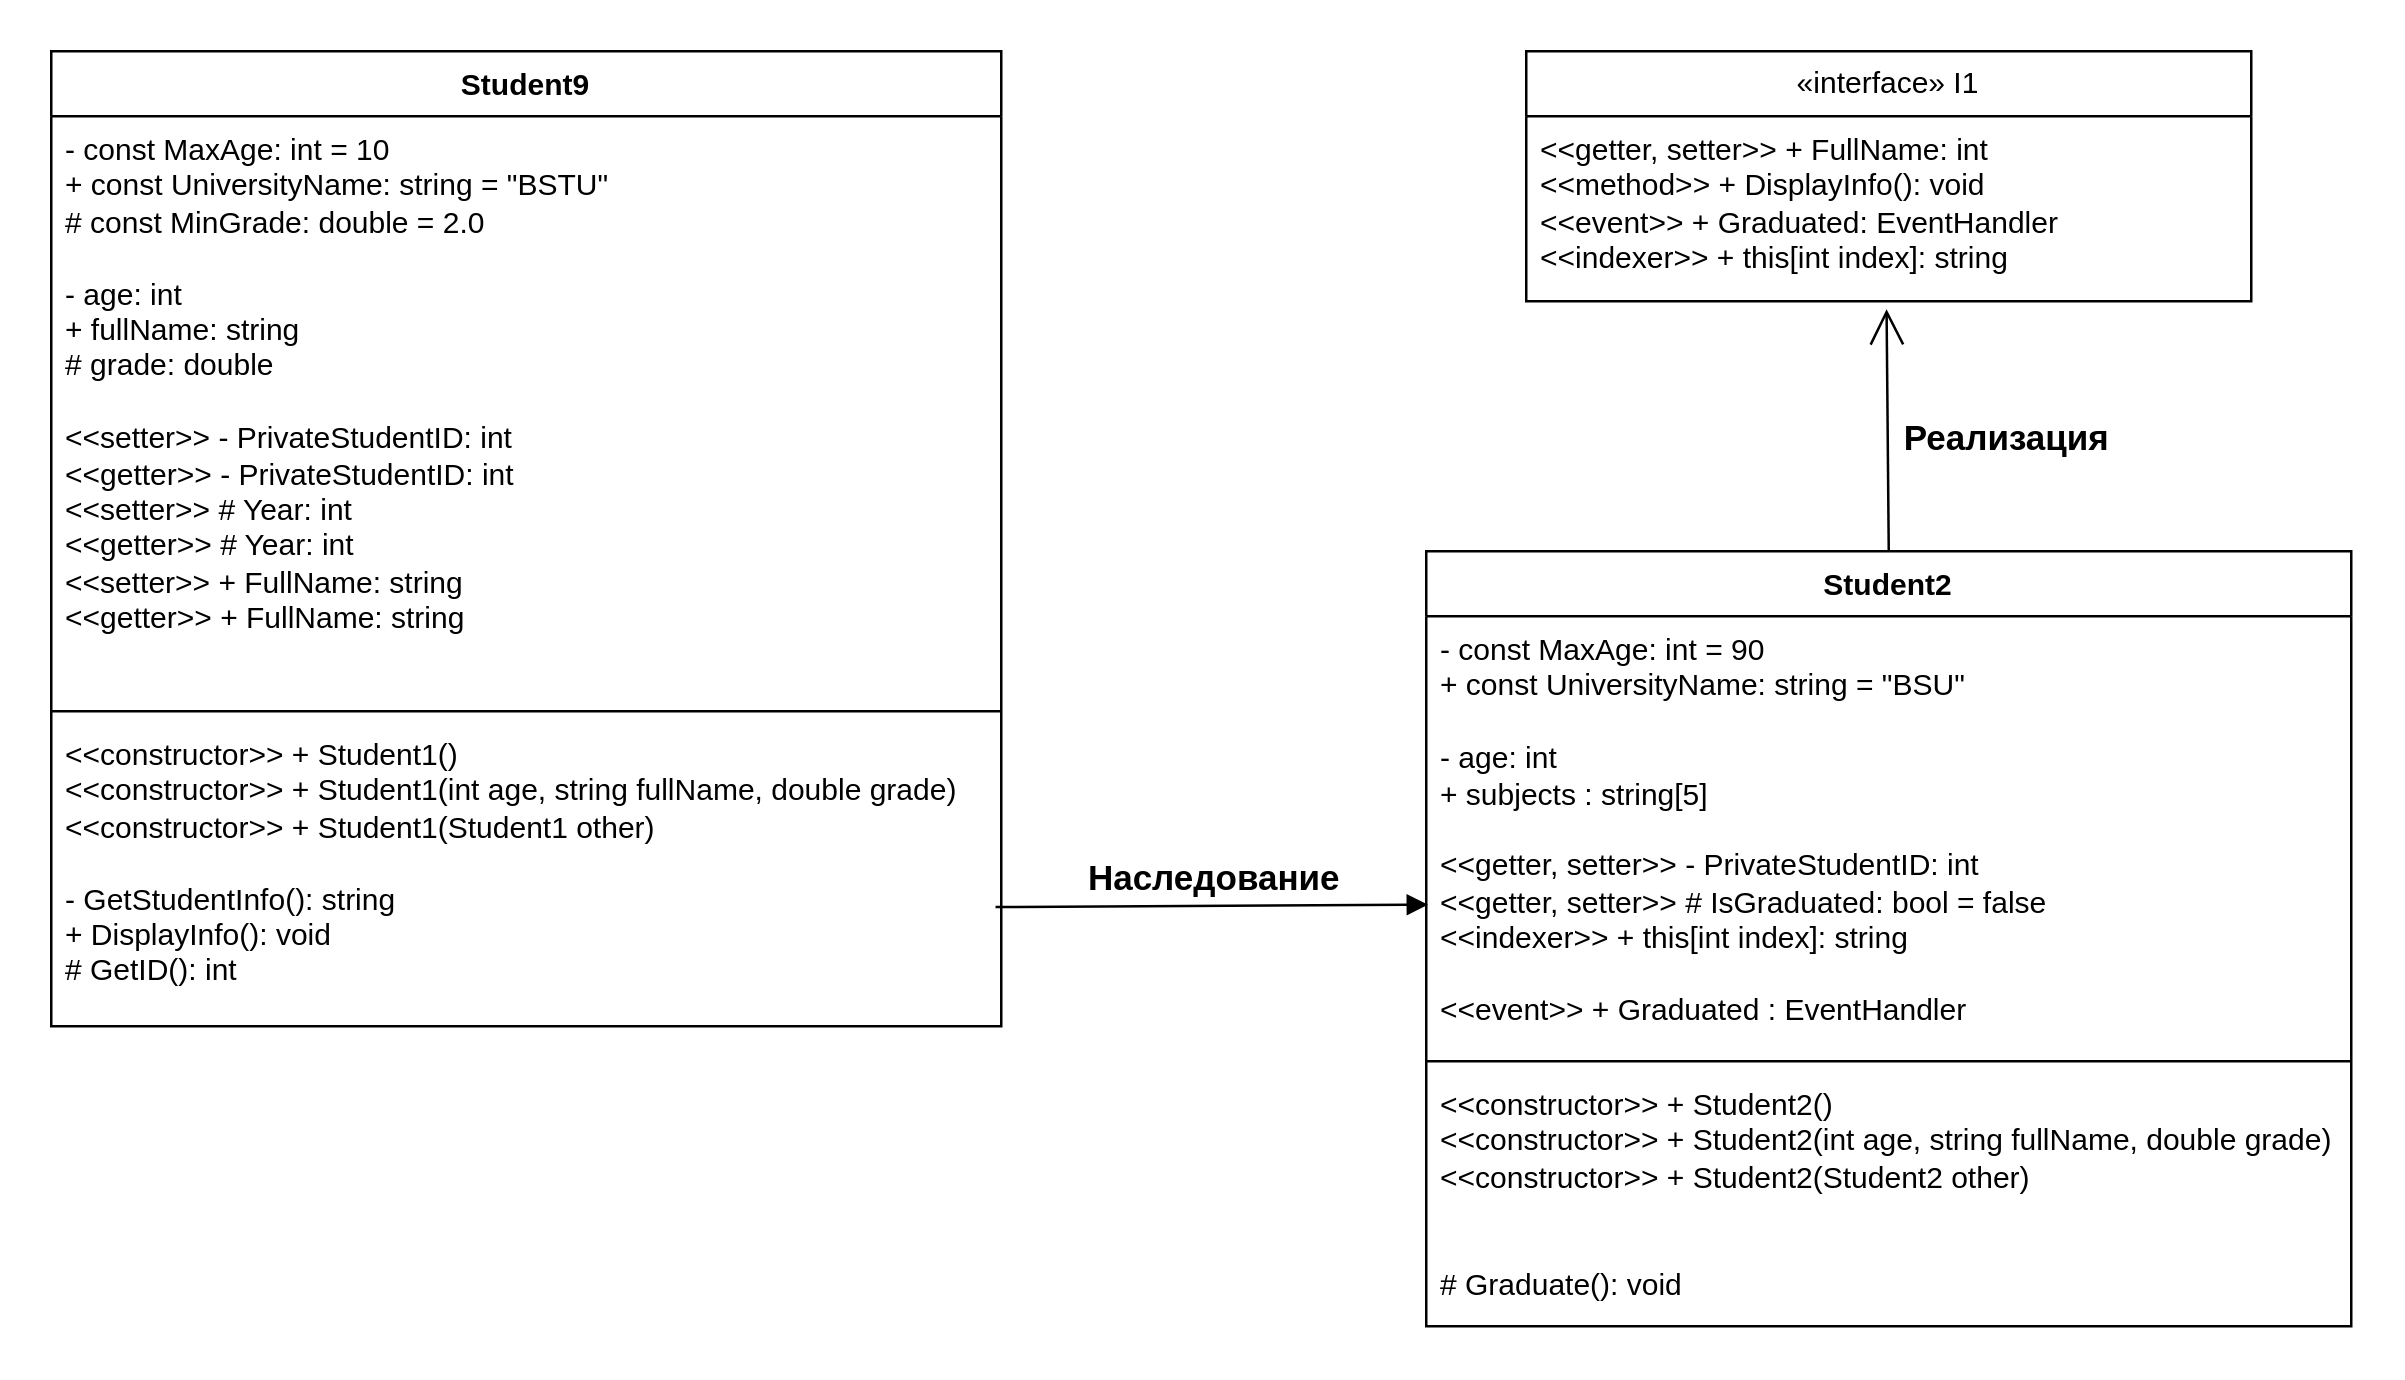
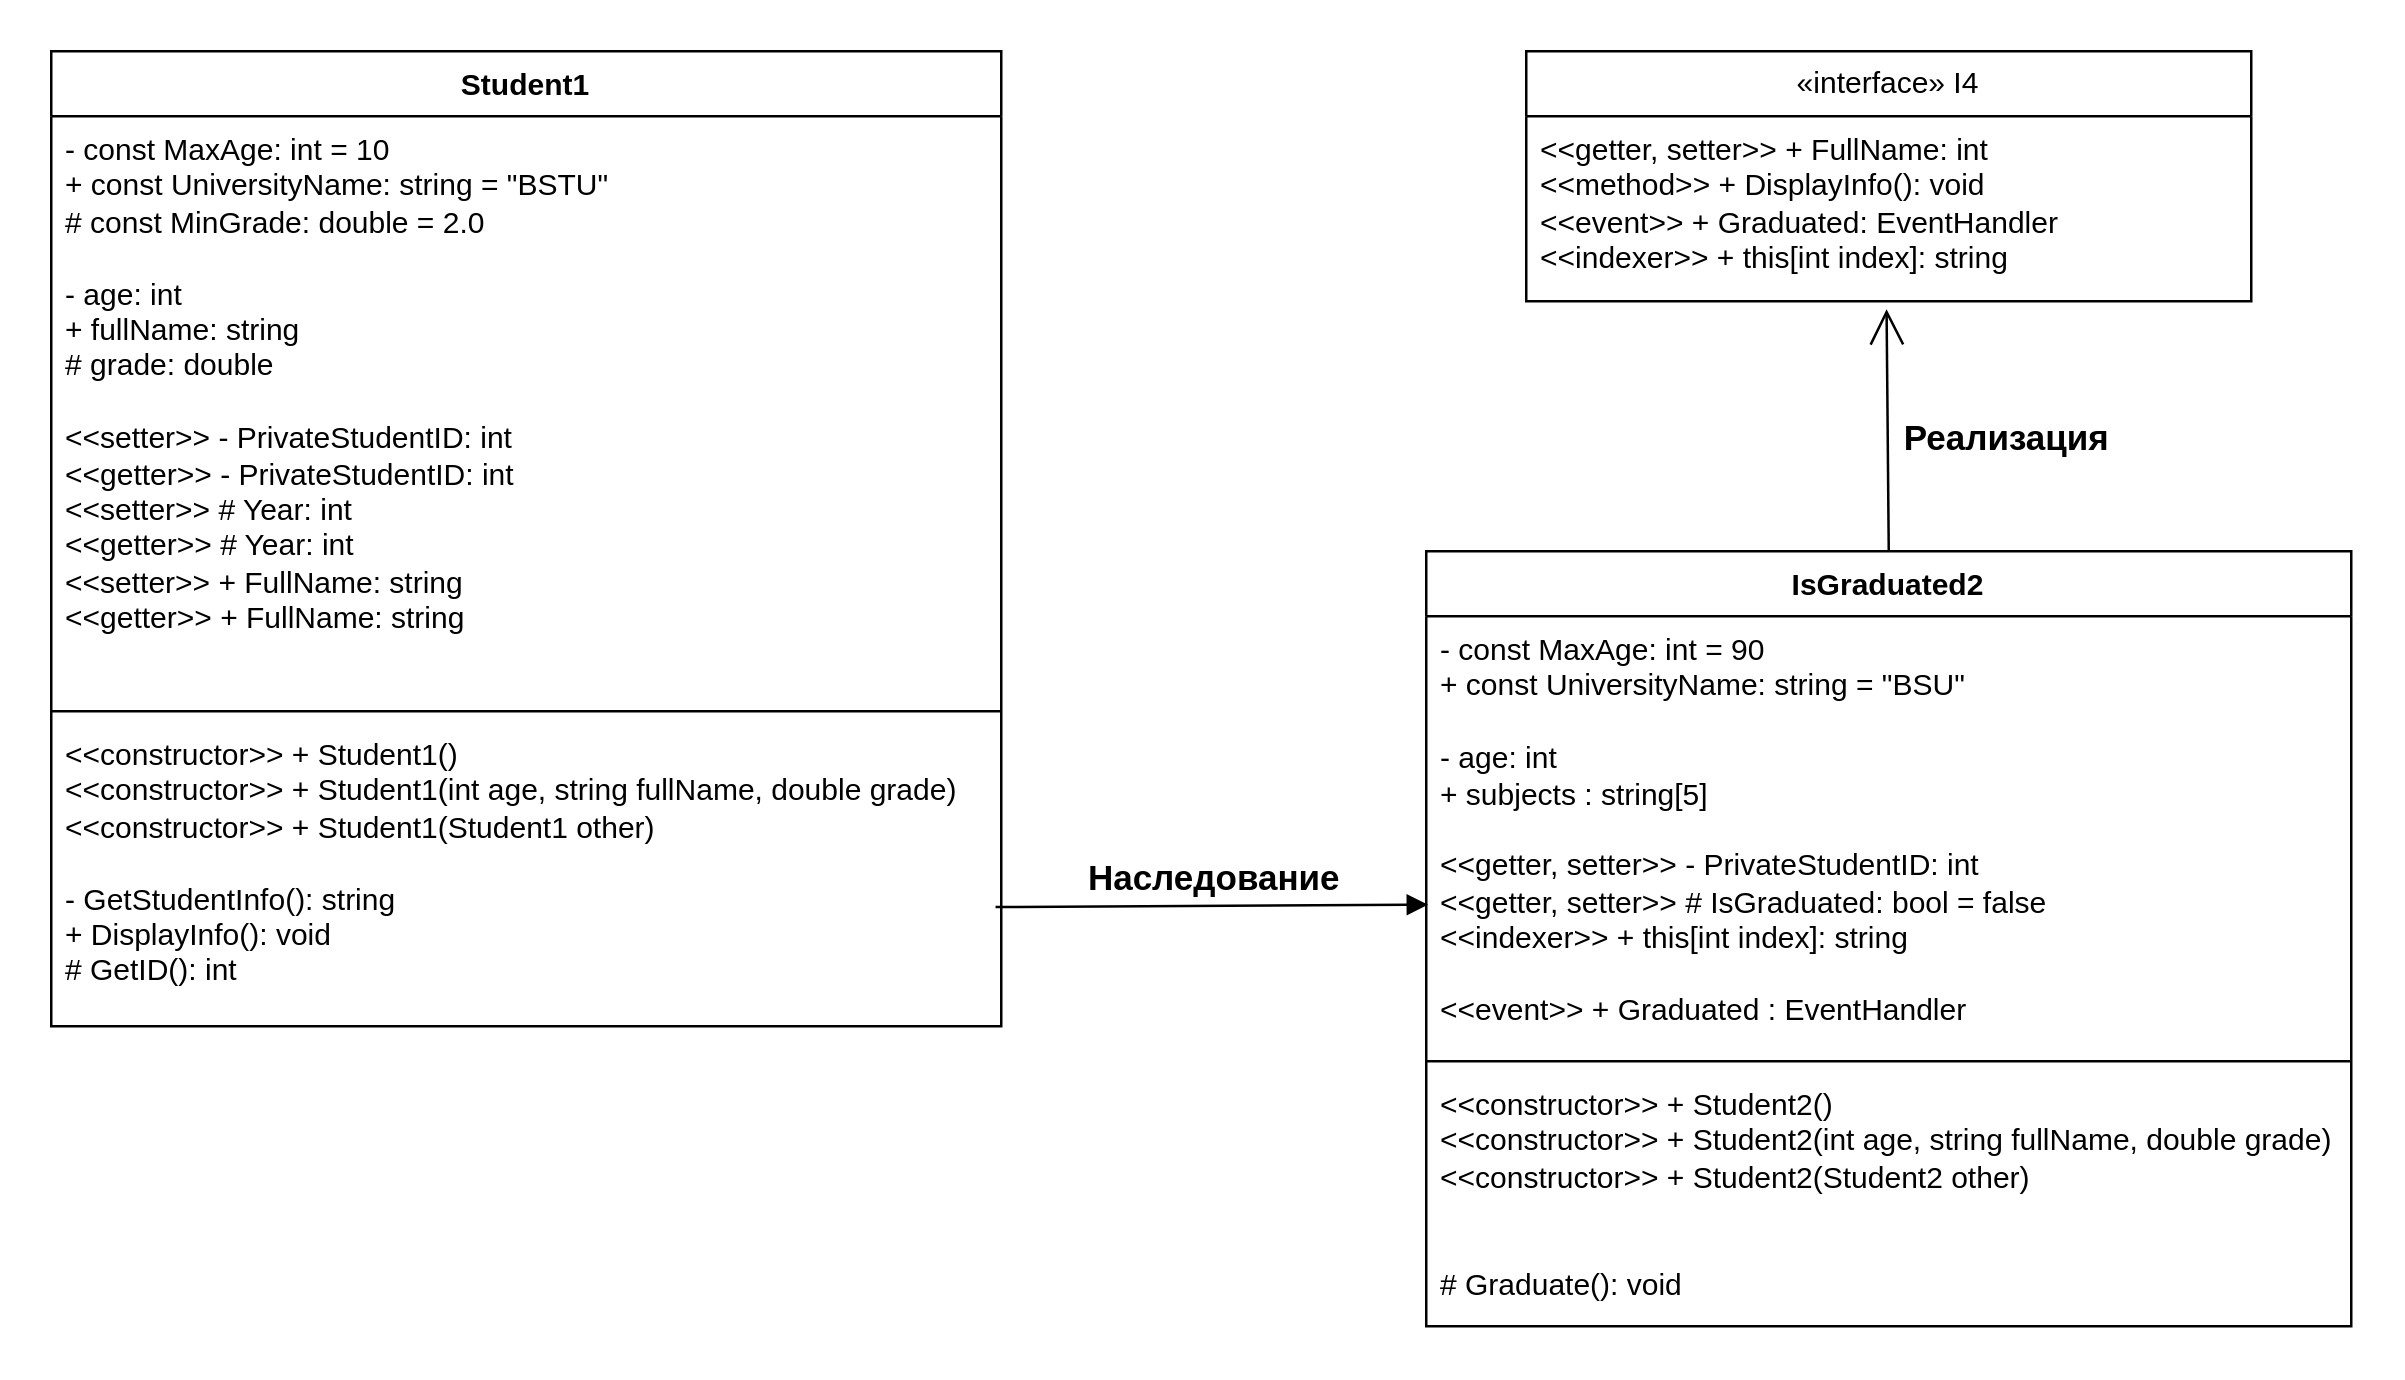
node "«interface» I1": label "«interface» I1" -> "«interface» I4"
node "Student9": label "Student9" -> "Student1"
node "Student2": label "Student2" -> "IsGraduated2"
